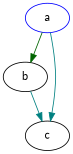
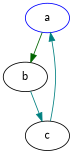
edge "a" -> "c": reversed
